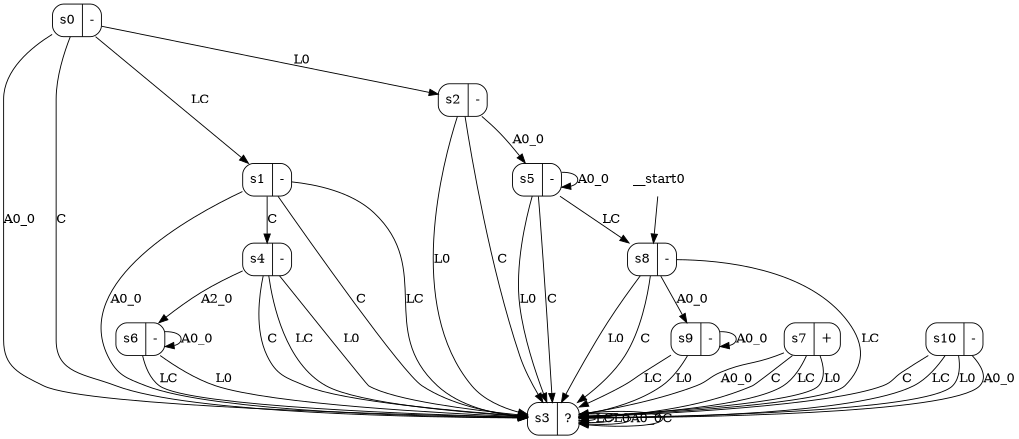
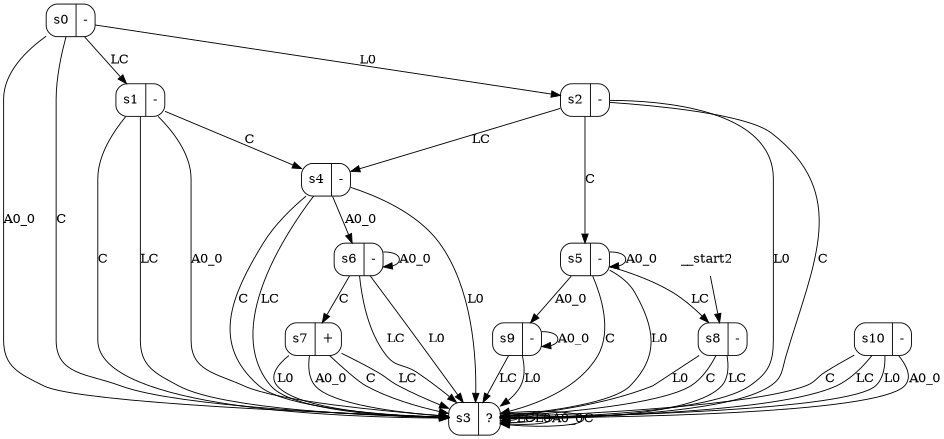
edge "s2" -> "s4": added, label "LC"
edge "s2" -> "s5": label "A0_0" -> "C"
node "__start0": label "__start0" -> "__start2"
edge "s6" -> "s7": added, label "C"
edge "s8" -> "s9": now "s5" -> "s9"
edge "s4" -> "s6": label "A2_0" -> "A0_0"
